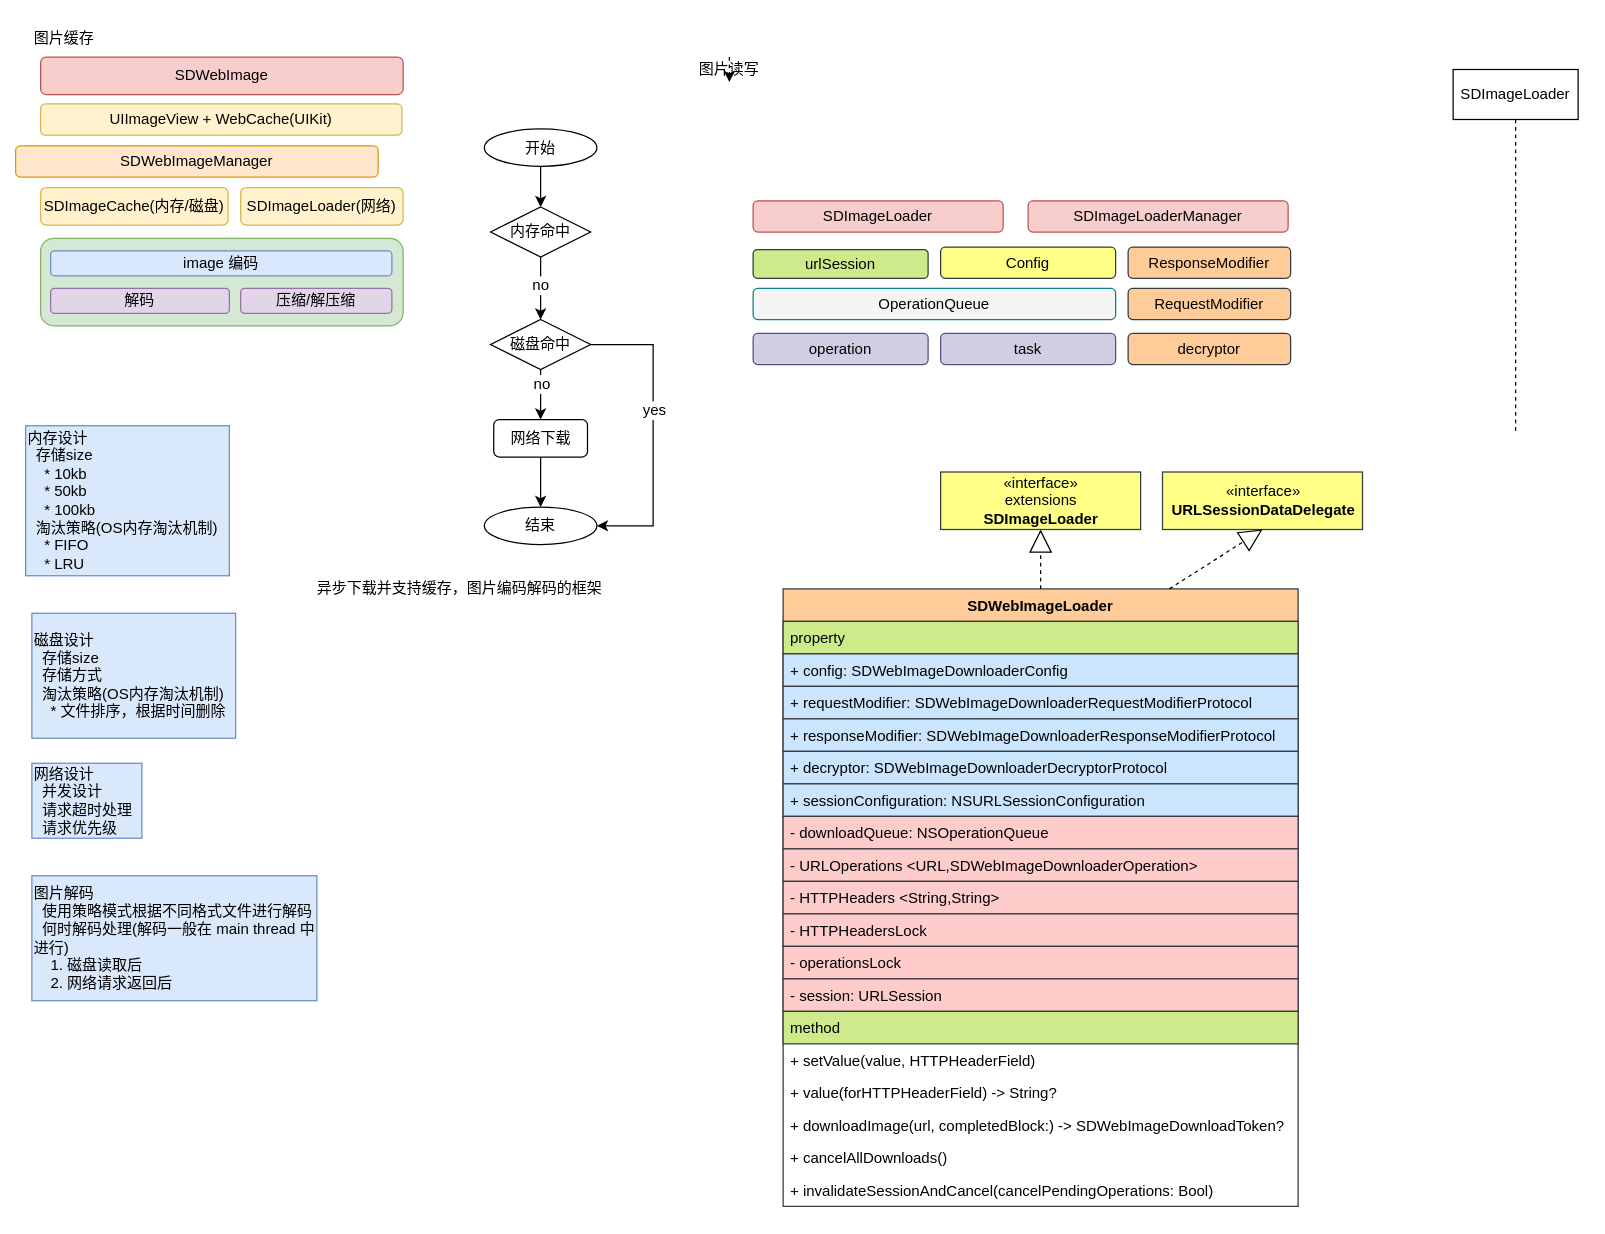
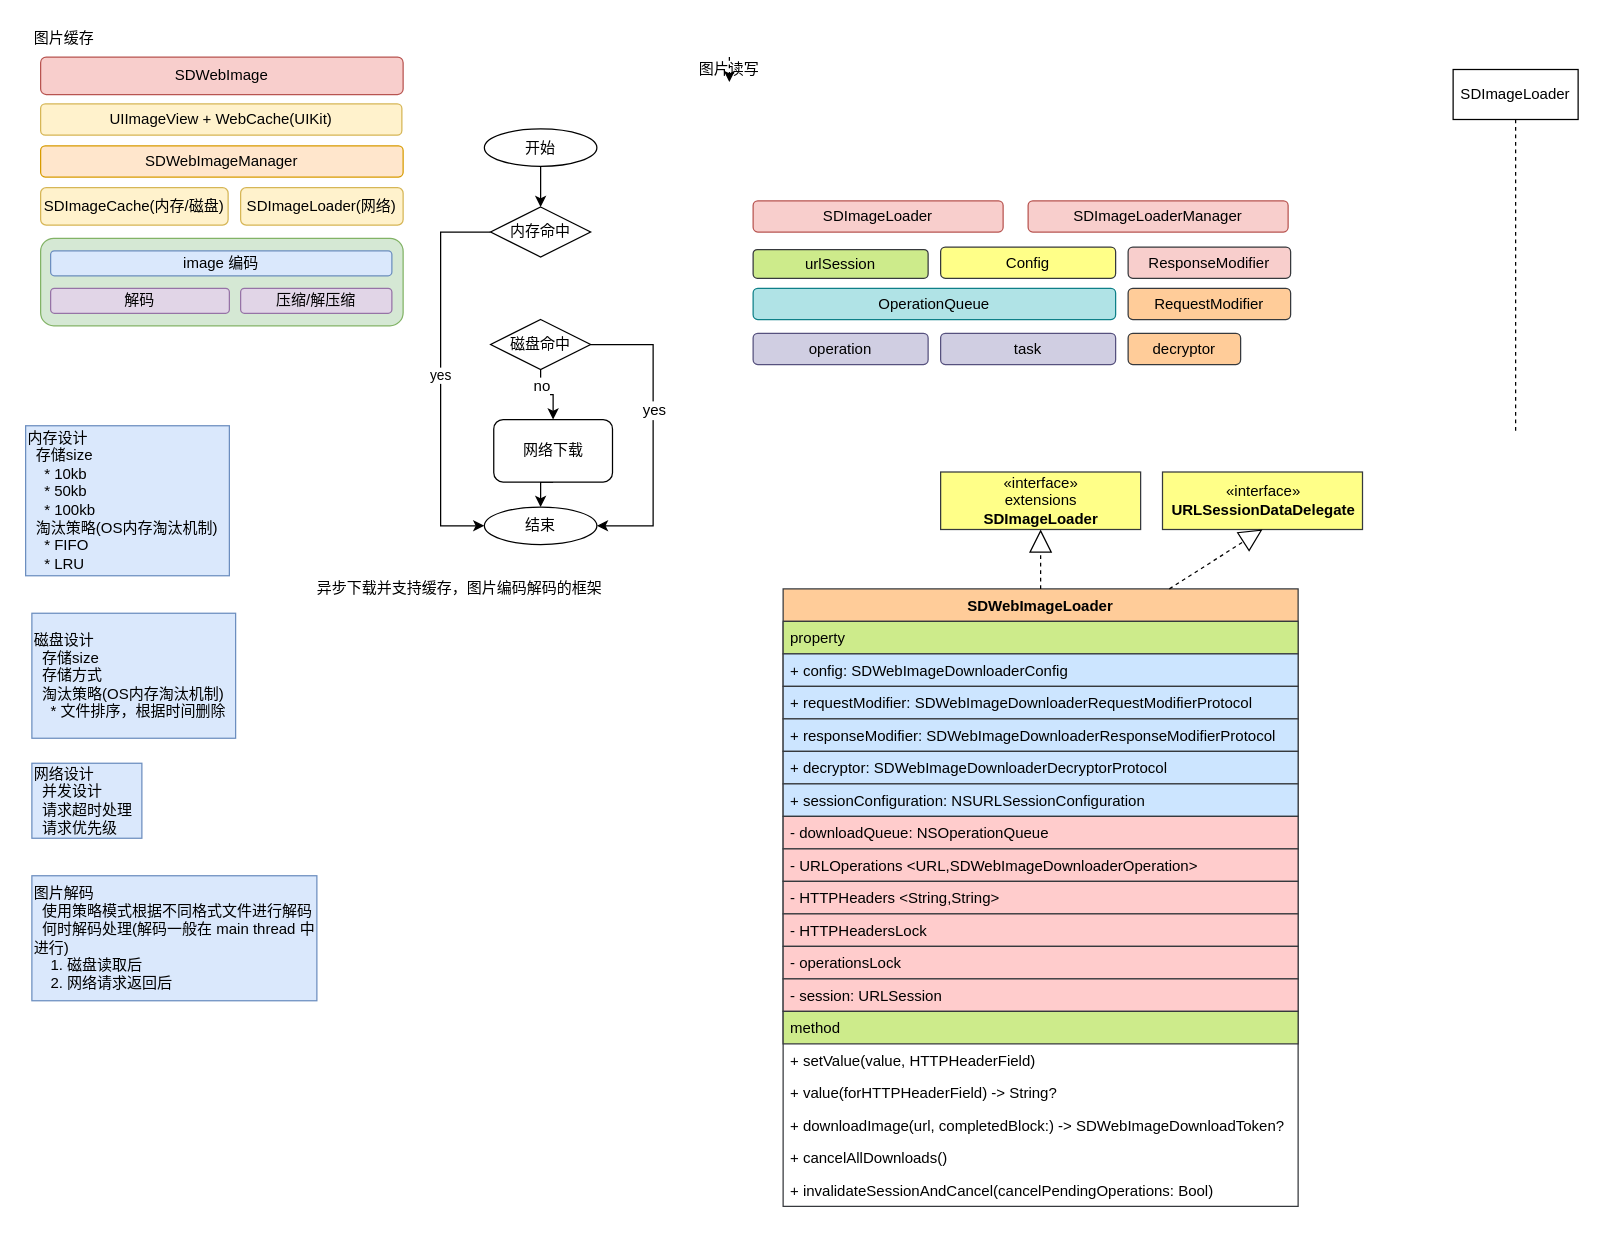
node "SDWebImageManager": moved (197, 161) -> (222, 161)
node "ResponseModifier": fillcolor #ffcc99 -> #f8cecc
edge "内存命中" -> "磁盘命中": removed, label "no"
node "OperationQueue": fillcolor #f5f5f5 -> #b0e3e6
node "decryptor": size 163x31 -> 113x31
edge "内存命中" -> "结束": added, label "yes"
node "网络下载": size 94x38 -> 119x63
